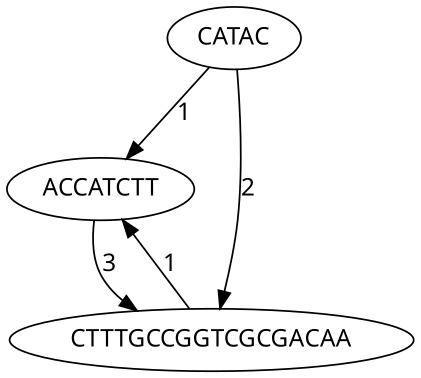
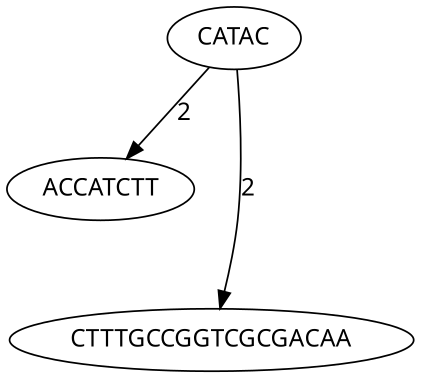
edge "CATAC" -> "ACCATCTT": label "1" -> "2"
edge "ACCATCTT" -> "CTTTGCCGGTCGCGACAA": removed, label "3"
edge "CTTTGCCGGTCGCGACAA" -> "ACCATCTT": removed, label "1"
